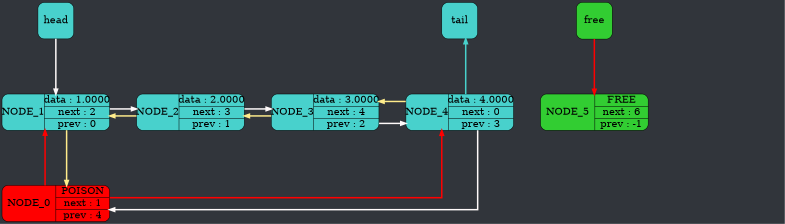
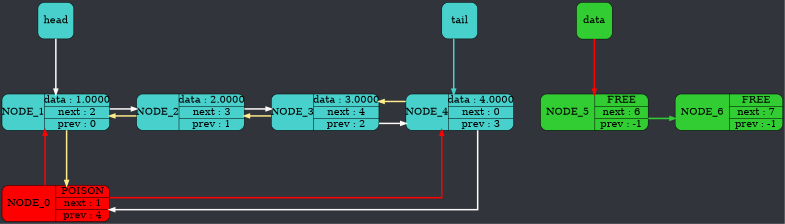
node "free": label "free" -> "data"
edge "NODE_4" -> "tail": reversed
node "NODE_6": added
